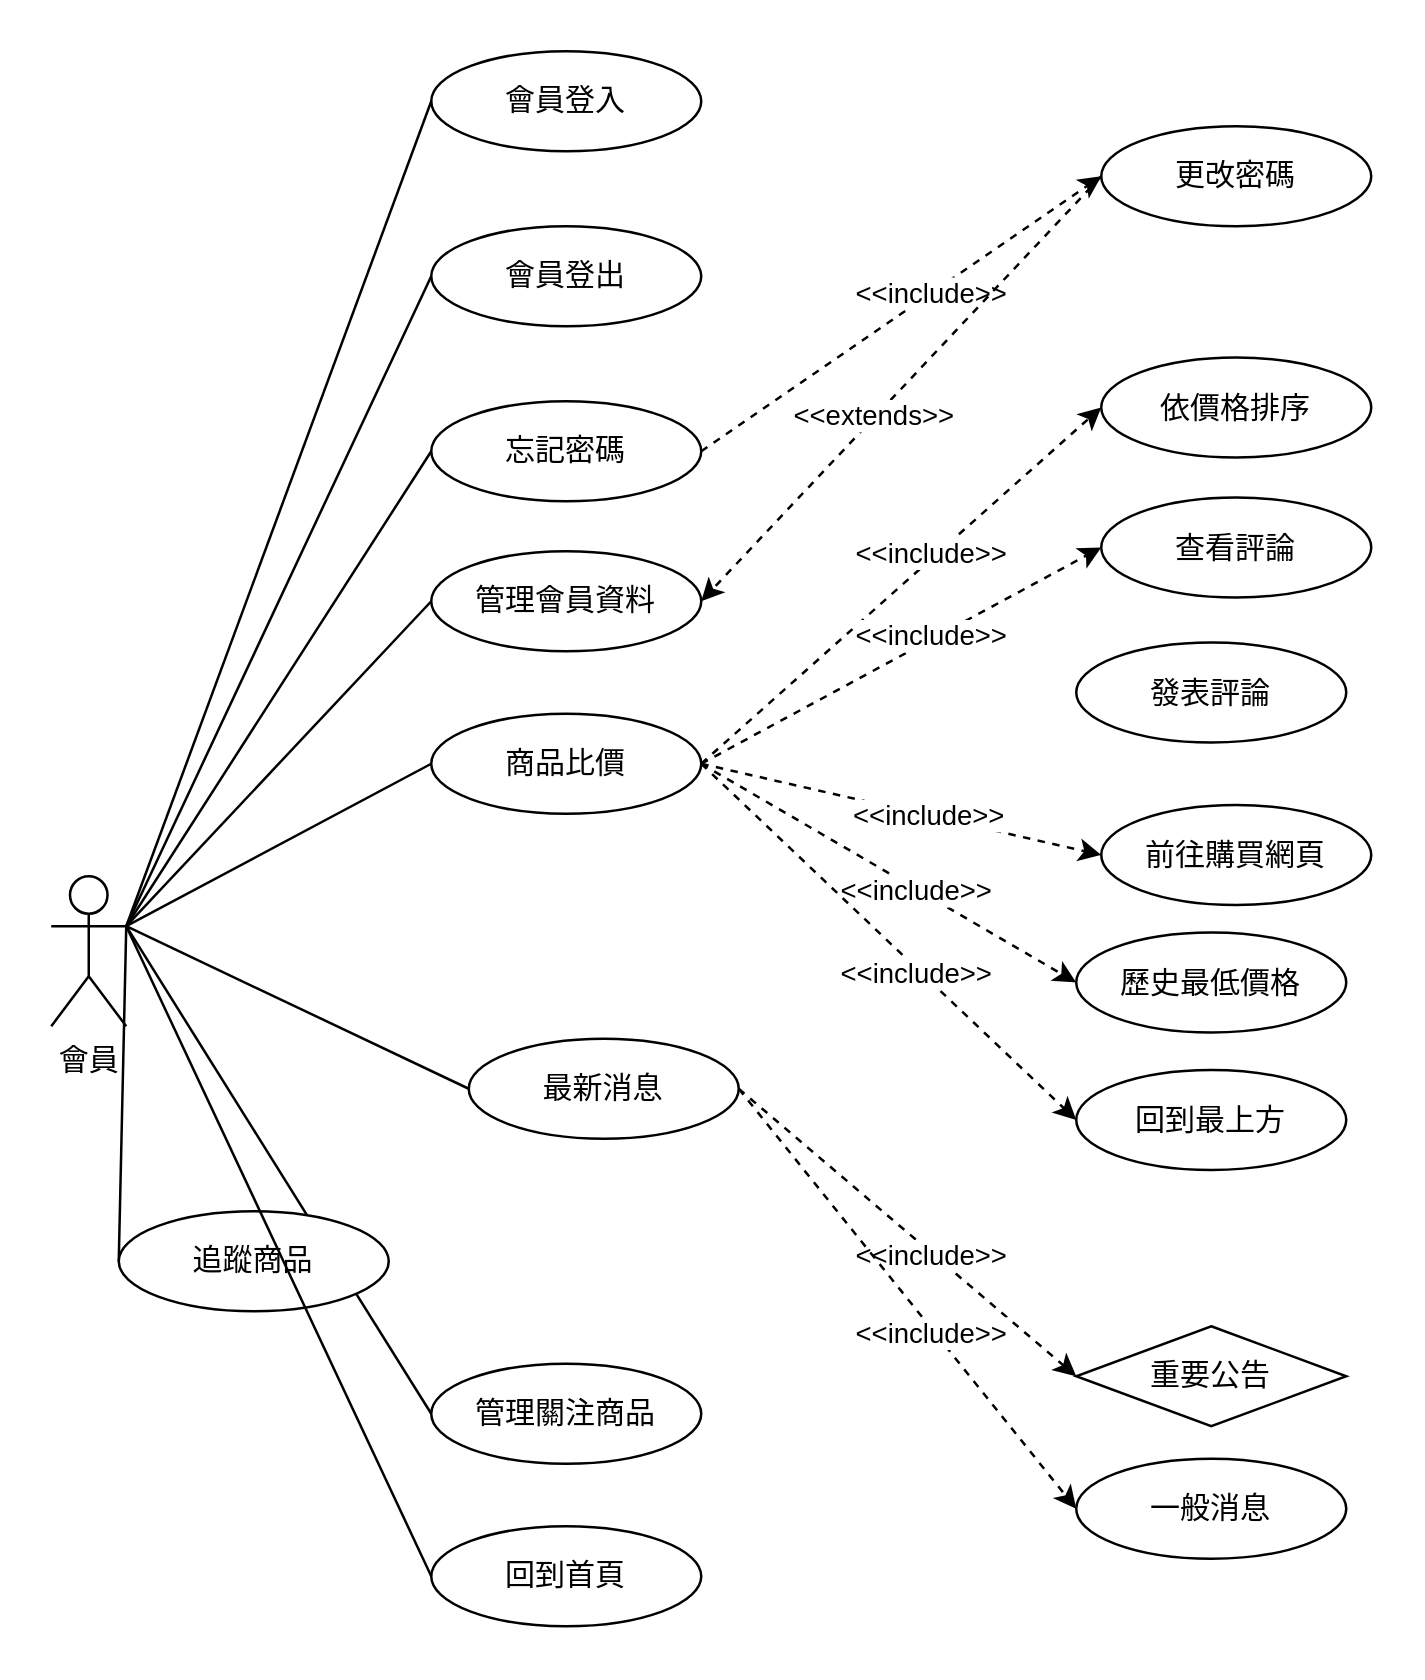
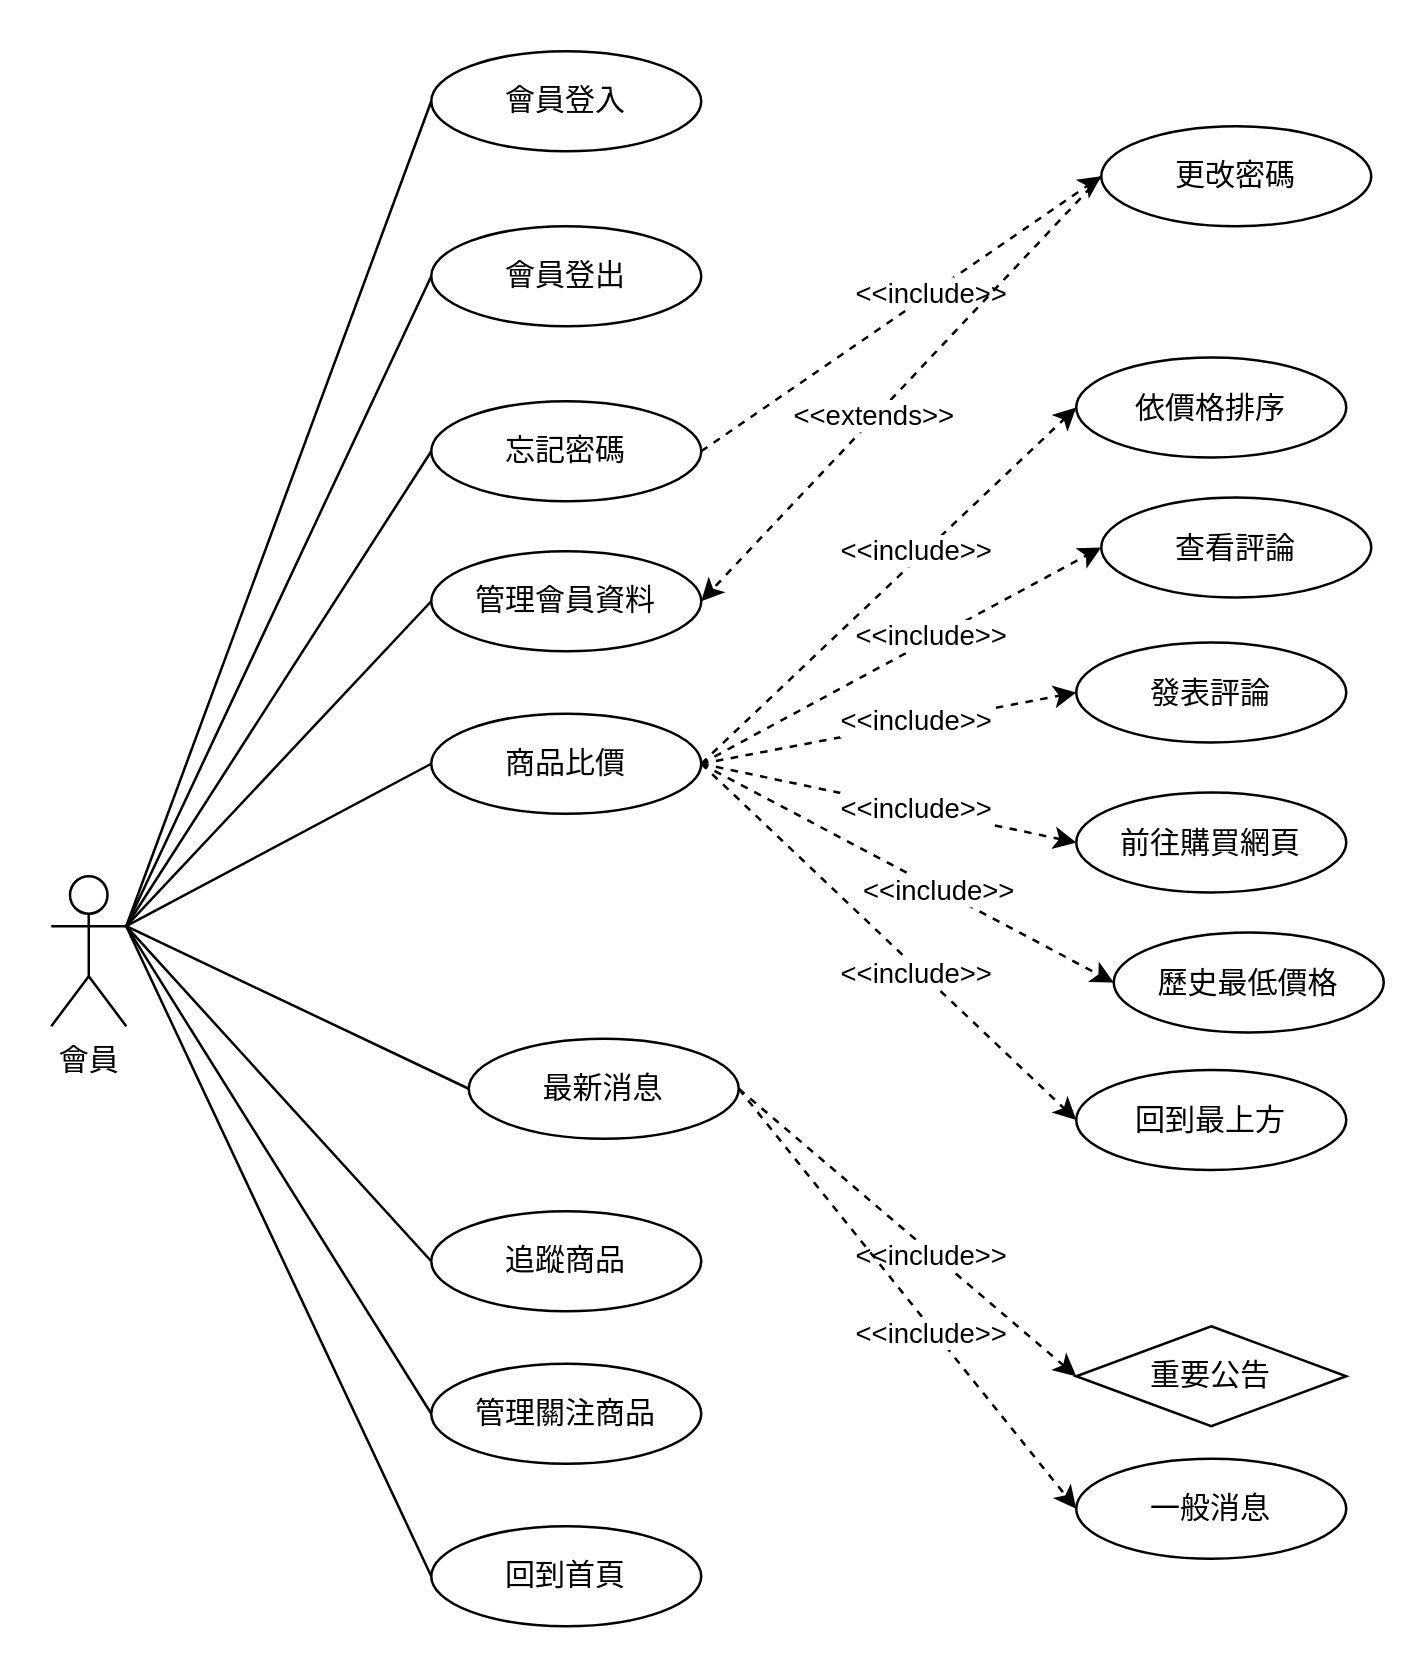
node "依價格排序": moved (1236, 408) -> (1211, 408)
edge "商品比價" -> "發表評論": added, label "<<include>>"
node "前往購買網頁": moved (1236, 855) -> (1211, 843)
node "歷史最低價格": moved (1211, 983) -> (1249, 983)
node "追蹤商品": moved (254, 1261) -> (566, 1261)
